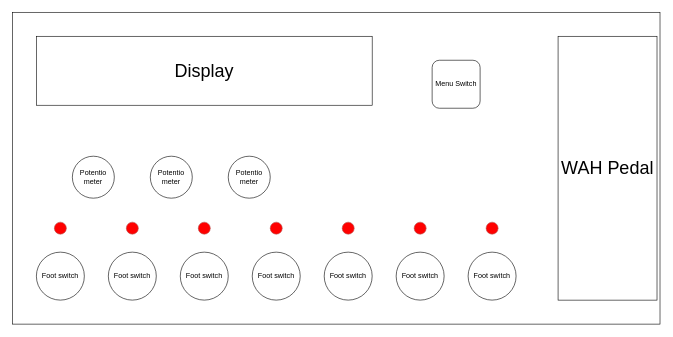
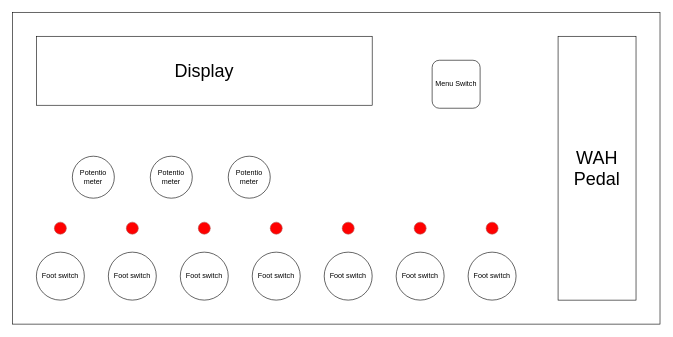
node "WAH Pedal": size 99x264 -> 78x264
